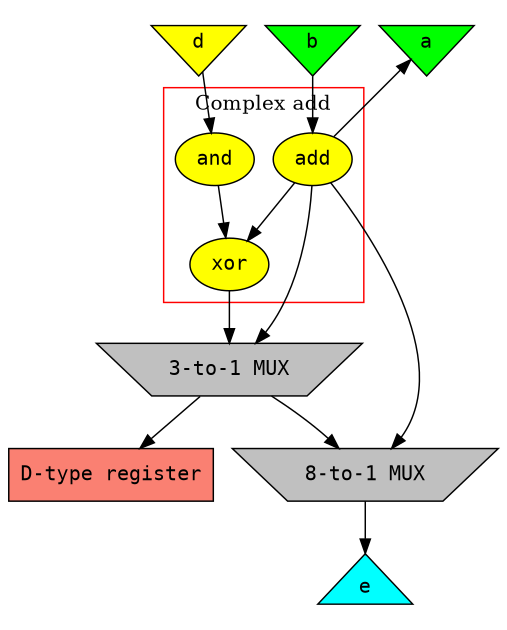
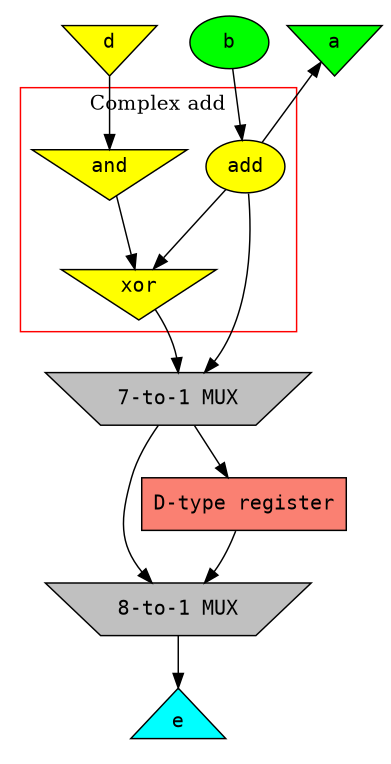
node "b": shape invtriangle -> ellipse
node "and": shape ellipse -> invtriangle
node "xor": shape ellipse -> invtriangle
edge "add" -> "8-to-1 MUX": now "D-type register" -> "8-to-1 MUX"
node "3-to-1 MUX": label "3-to-1 MUX" -> "7-to-1 MUX"
